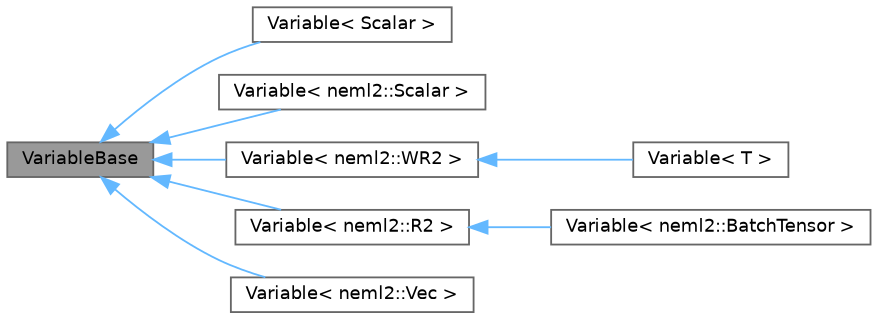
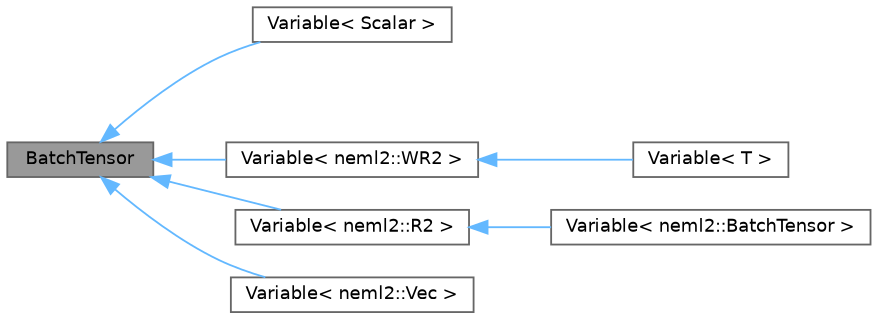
node "Variable< neml2::Scalar >": removed
node "VariableBase": label "VariableBase" -> "BatchTensor"
